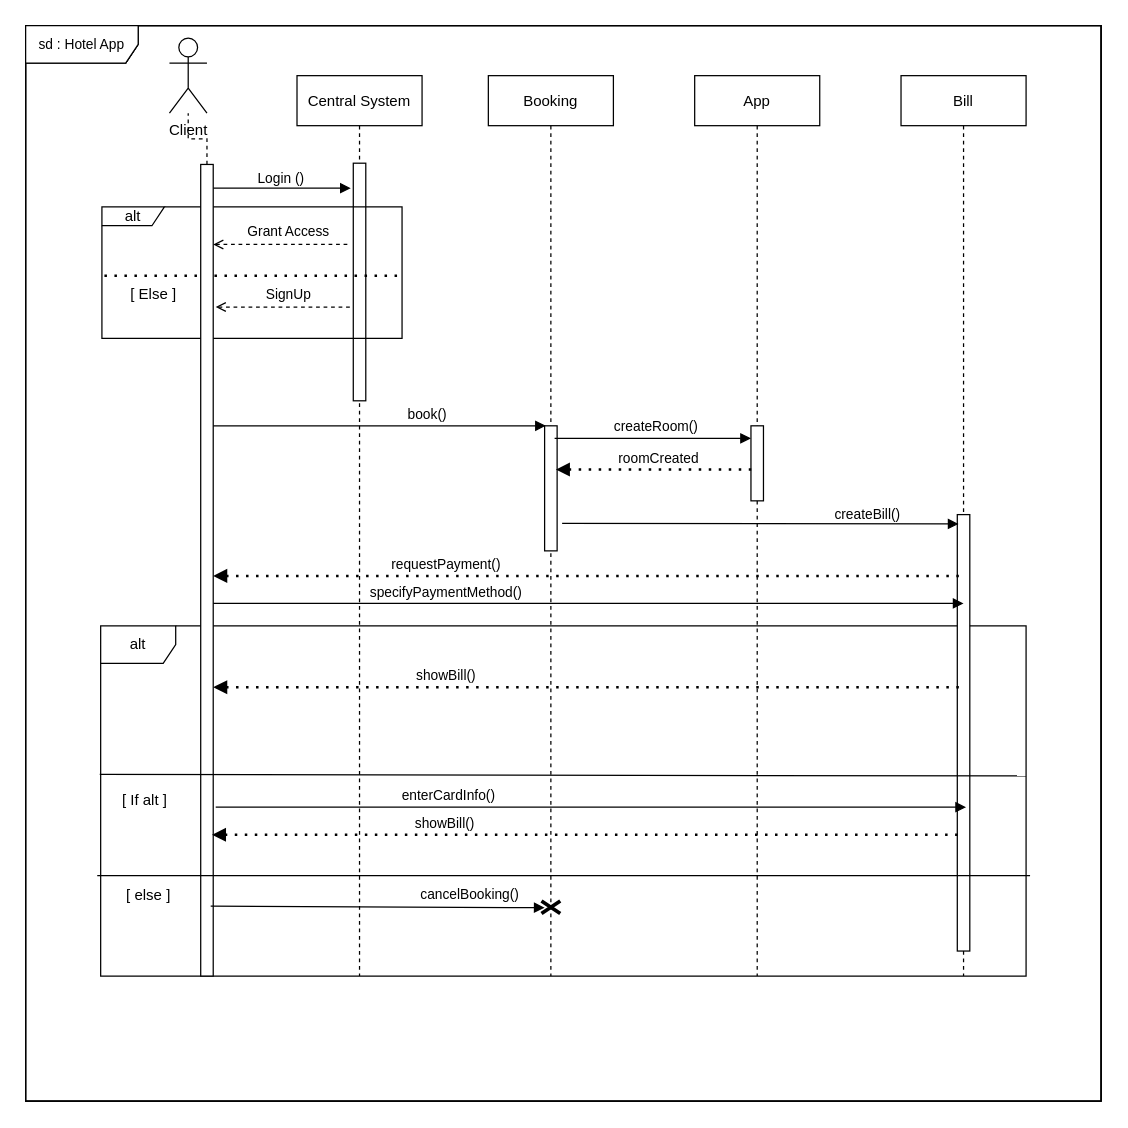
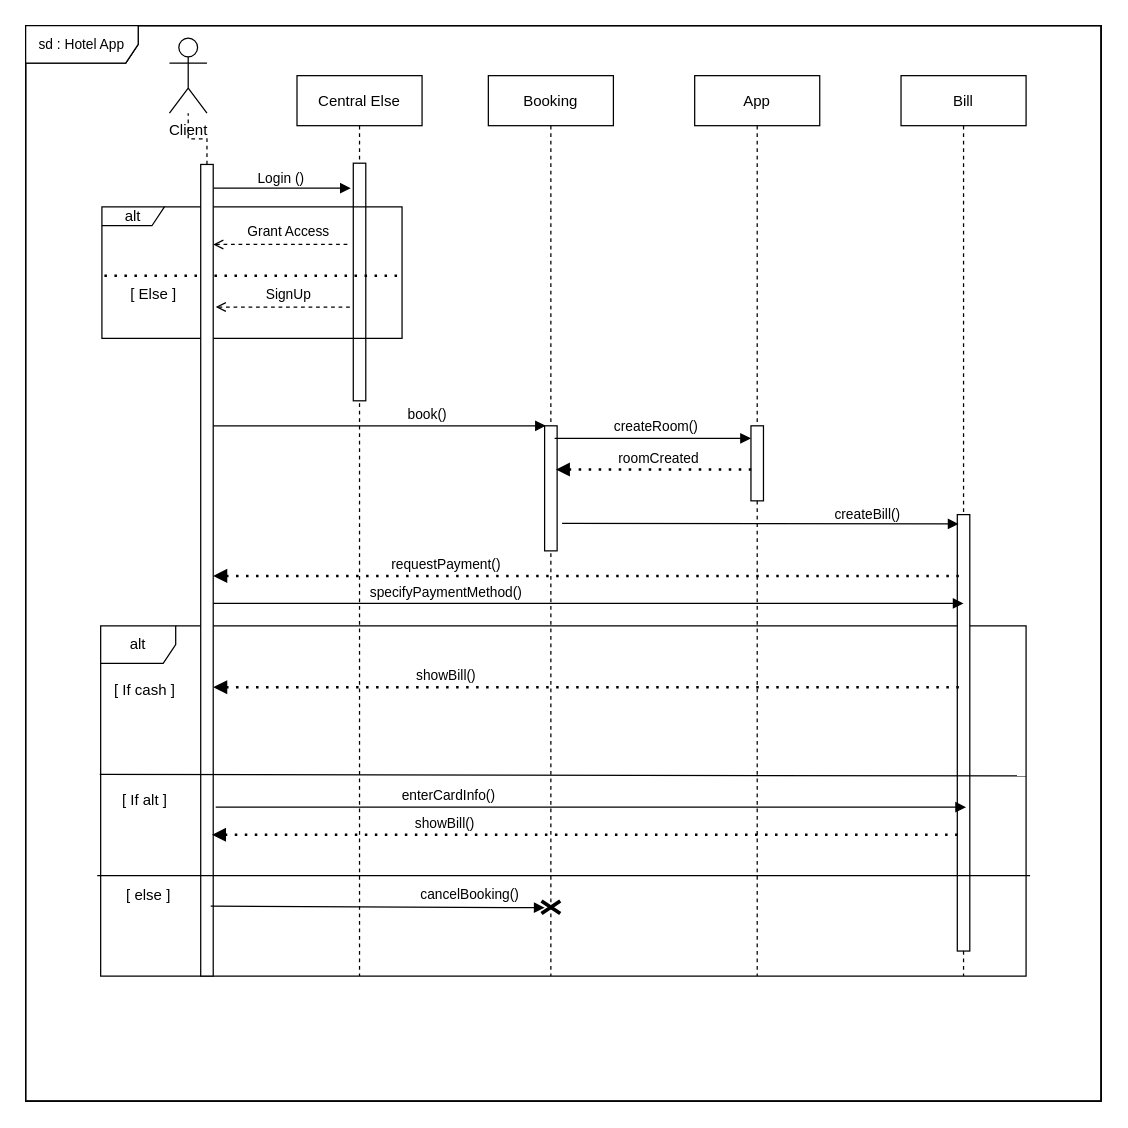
node "Central System": label "Central System" -> "Central Else"
node "[ If cash ]": added
